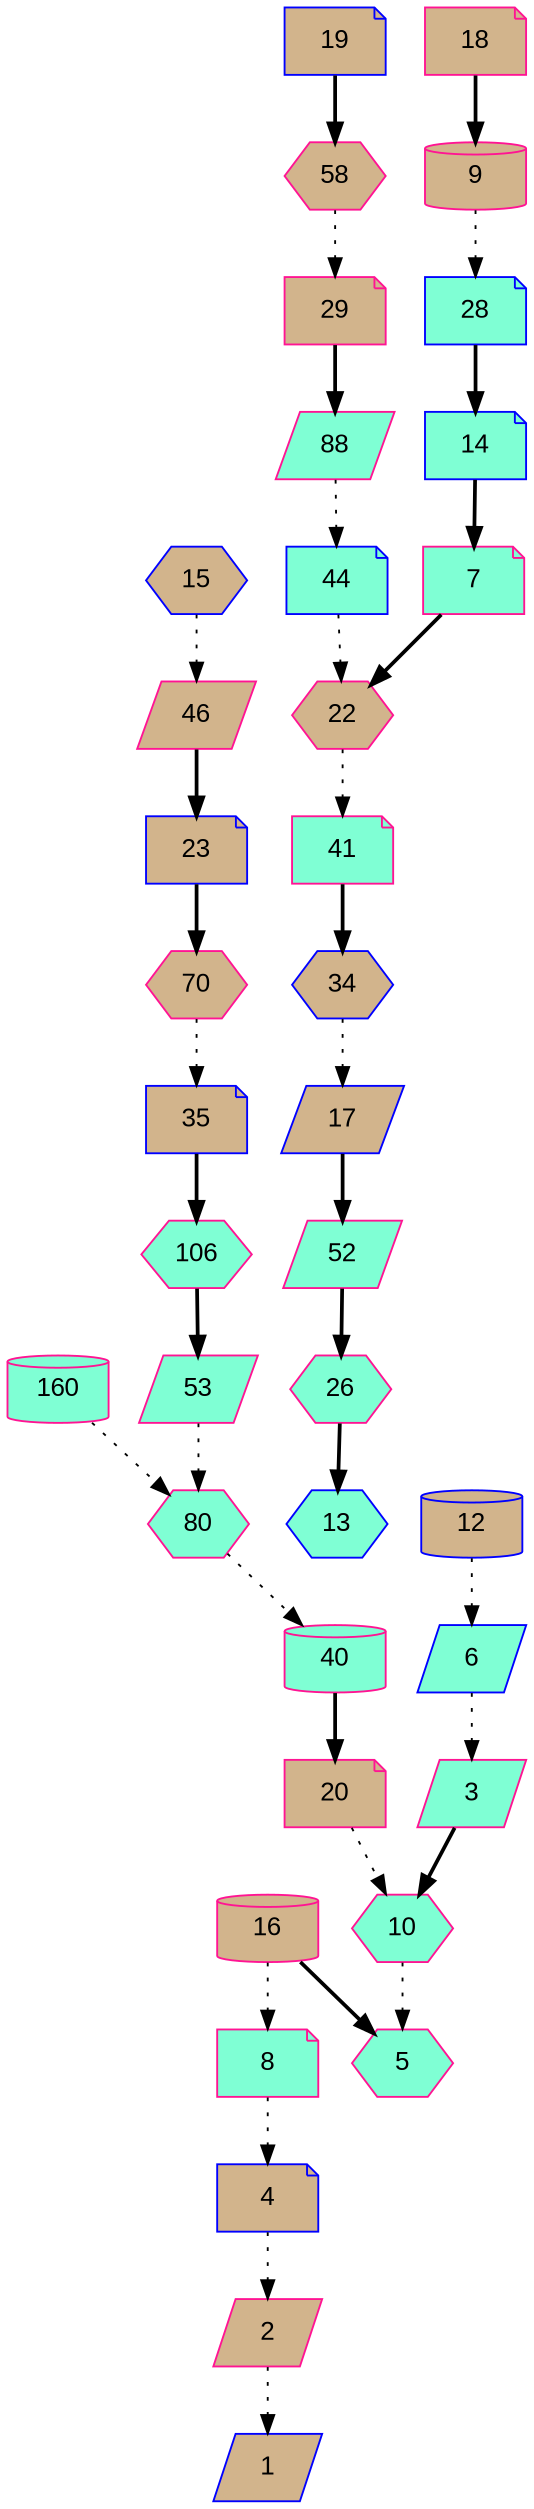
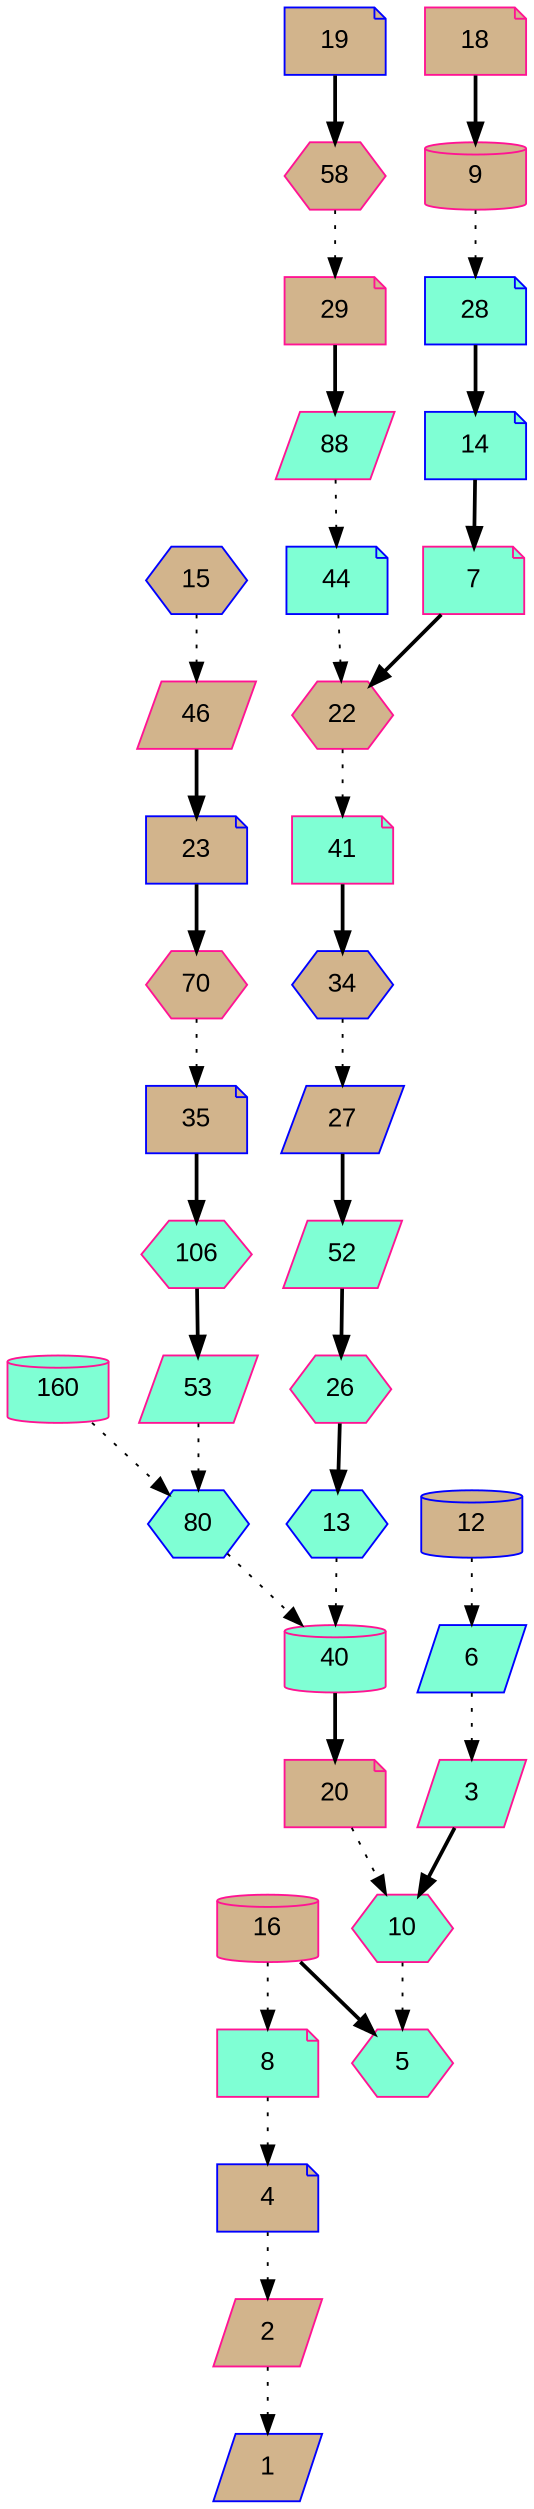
node "17": label "17" -> "27"
node "80": color deeppink -> blue
edge "13" -> "40": added
